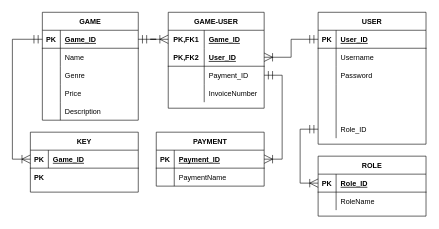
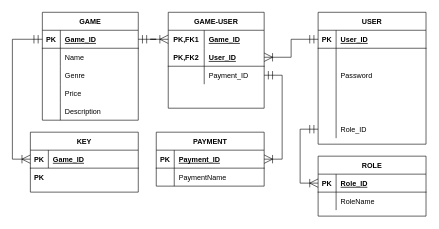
node "Username": removed
node "InvoiceNumber": removed
